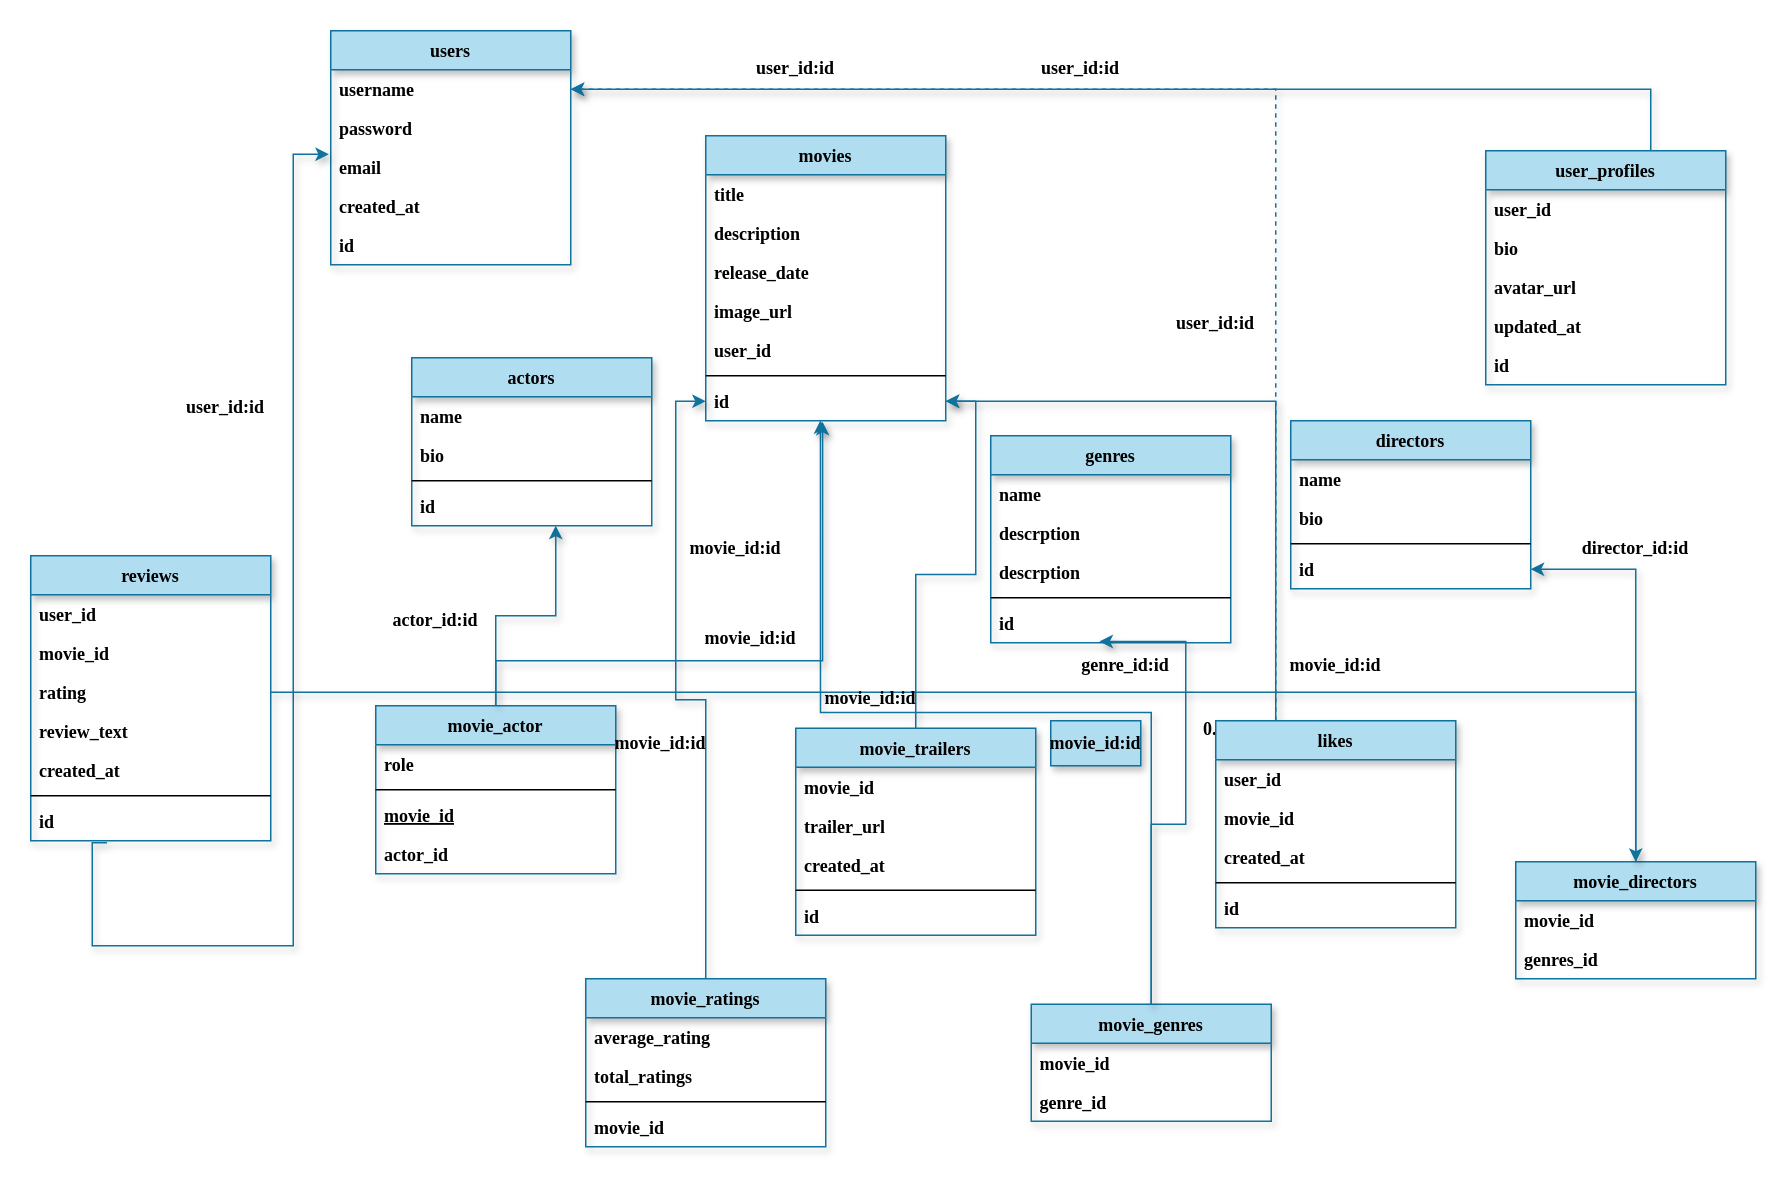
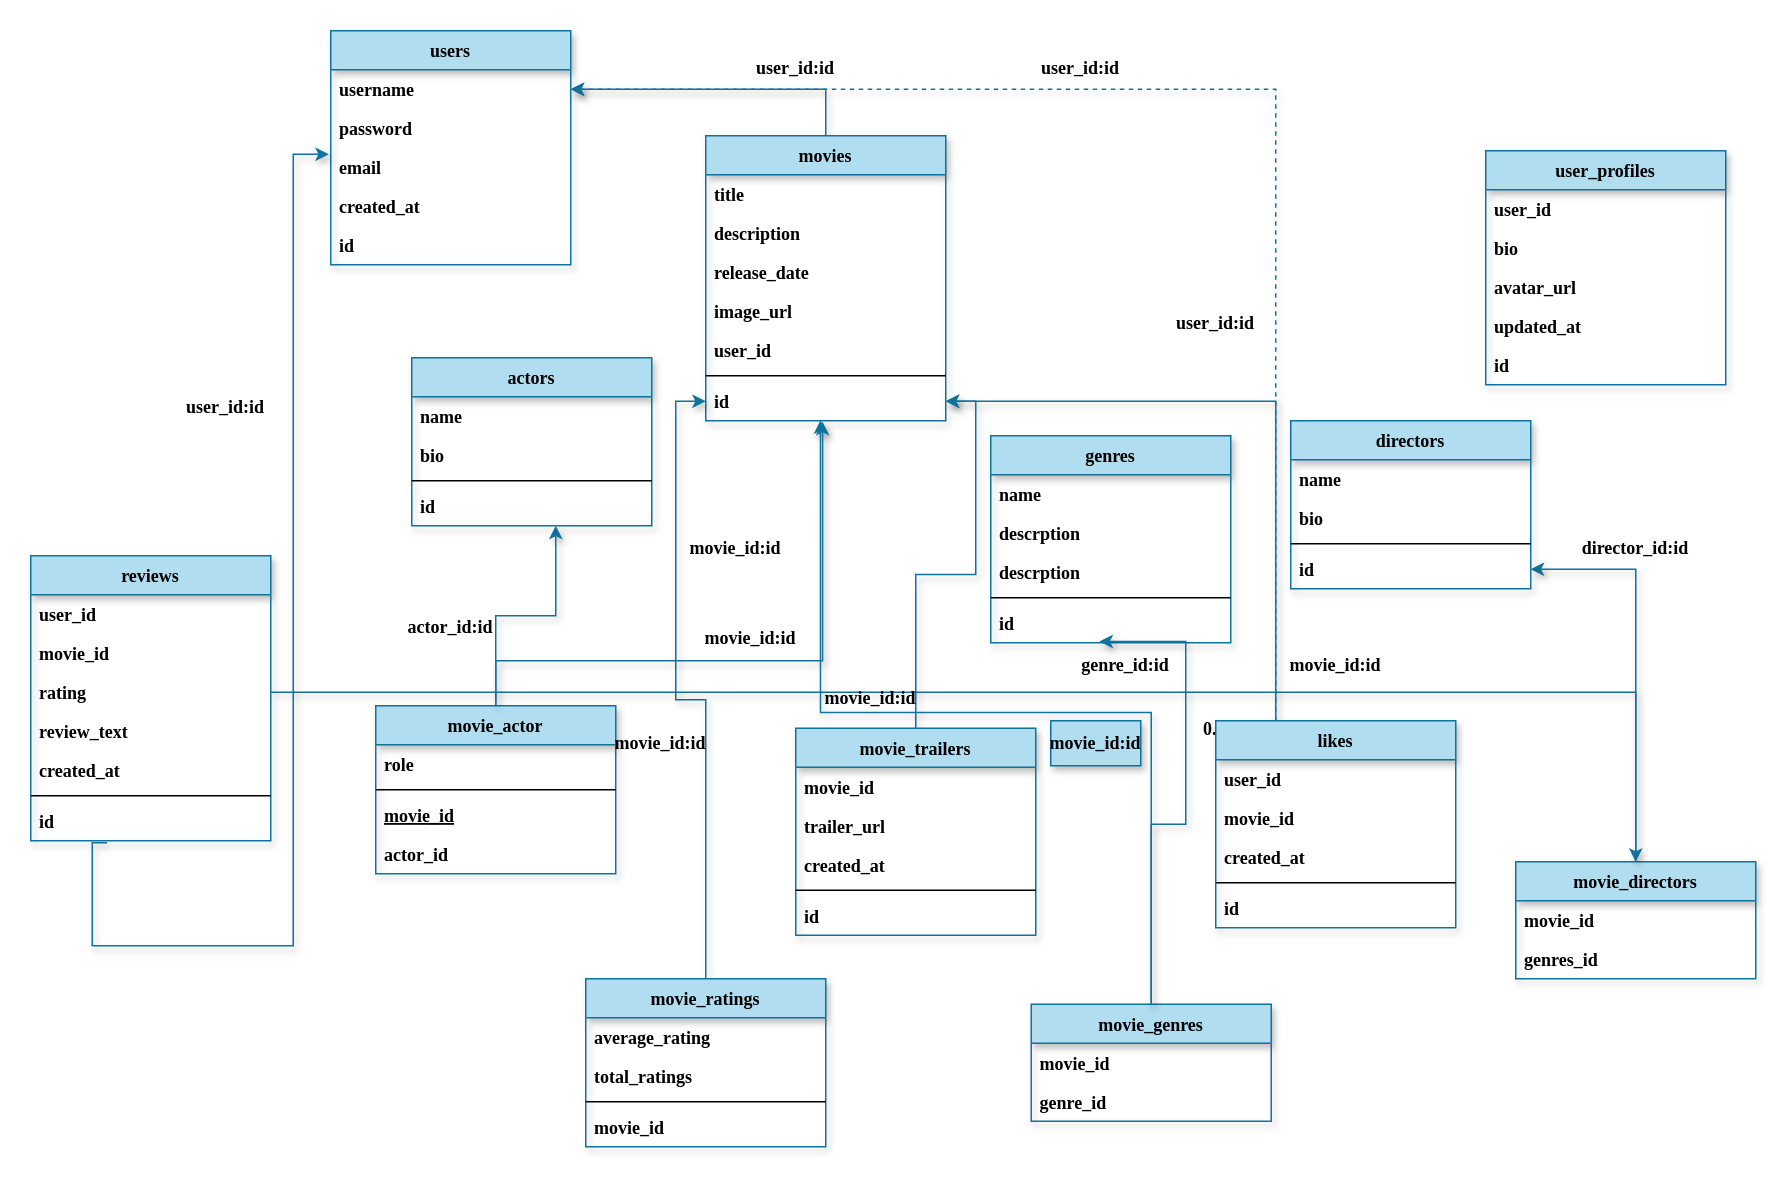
edge "user_profiles" -> "username": removed
edge "movies" -> "username": added
node "actor_id:id": moved (436, 620) -> (451, 628)
